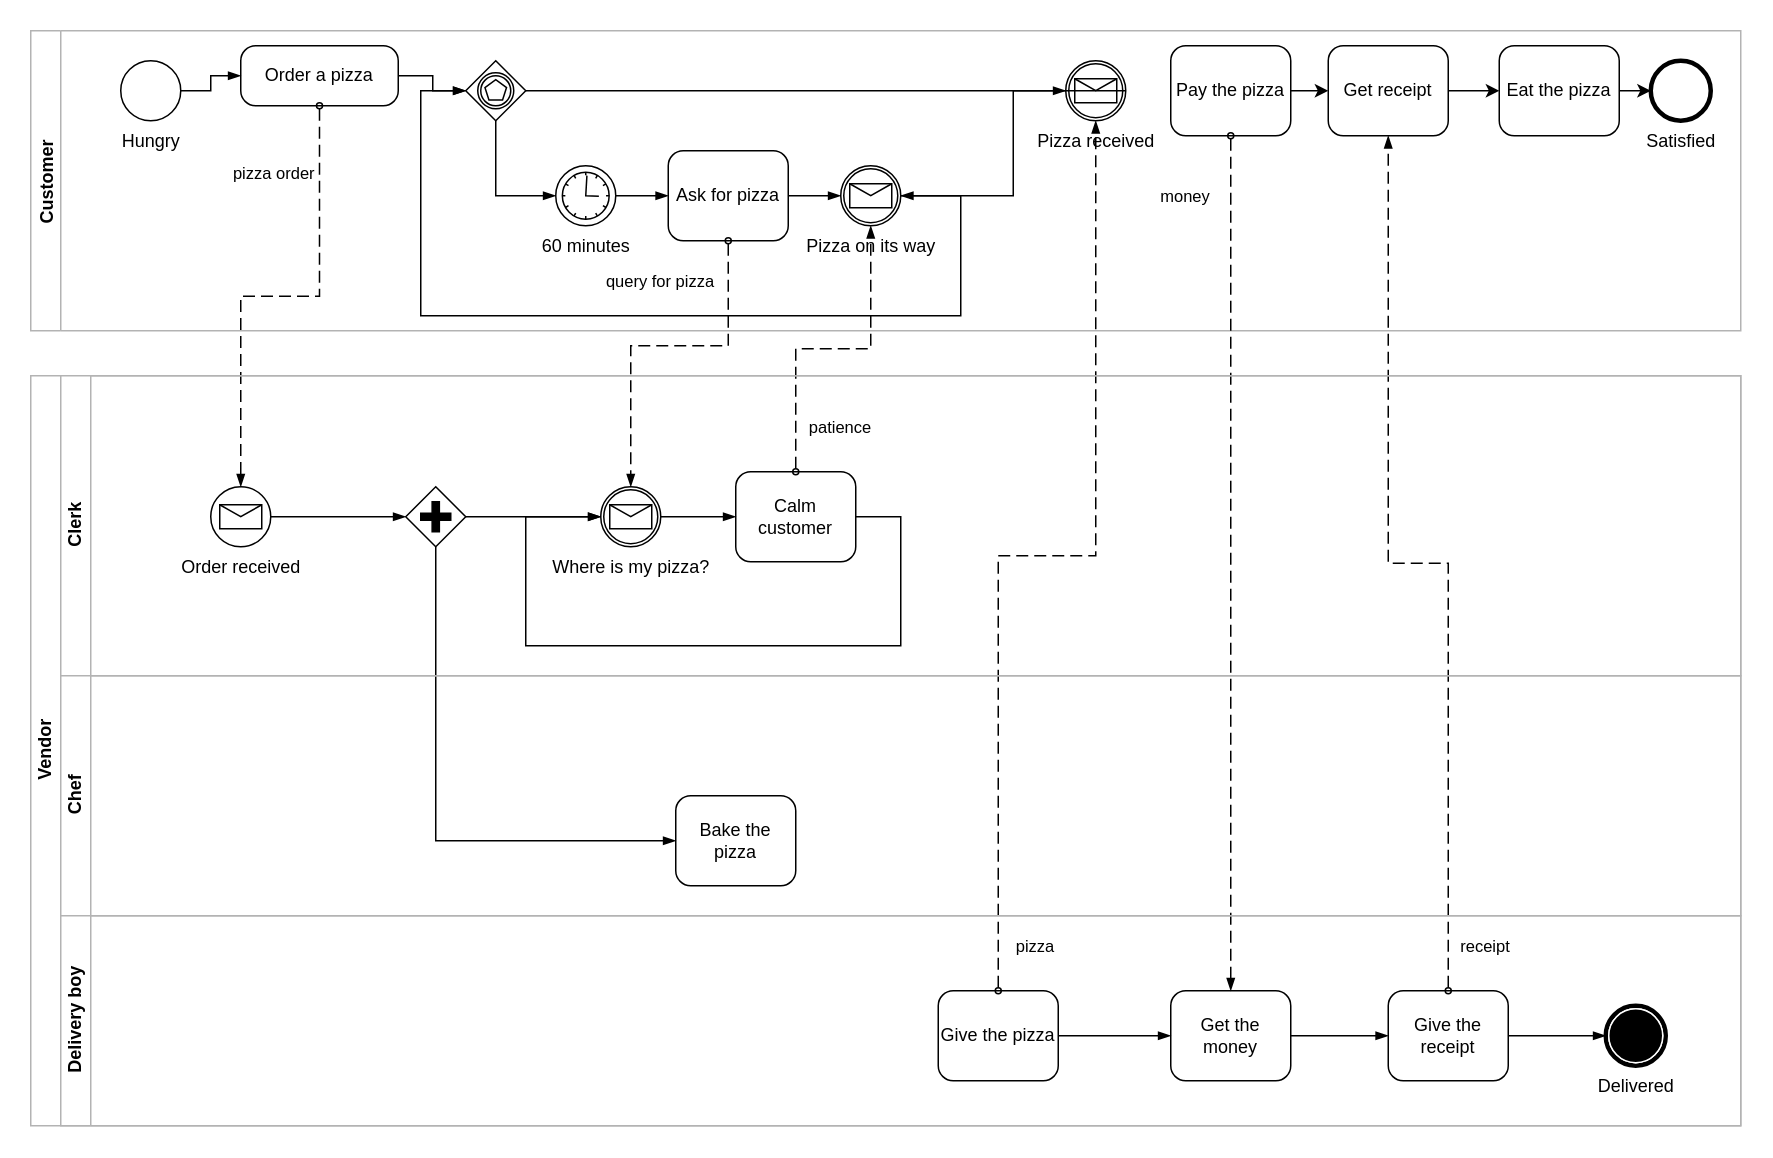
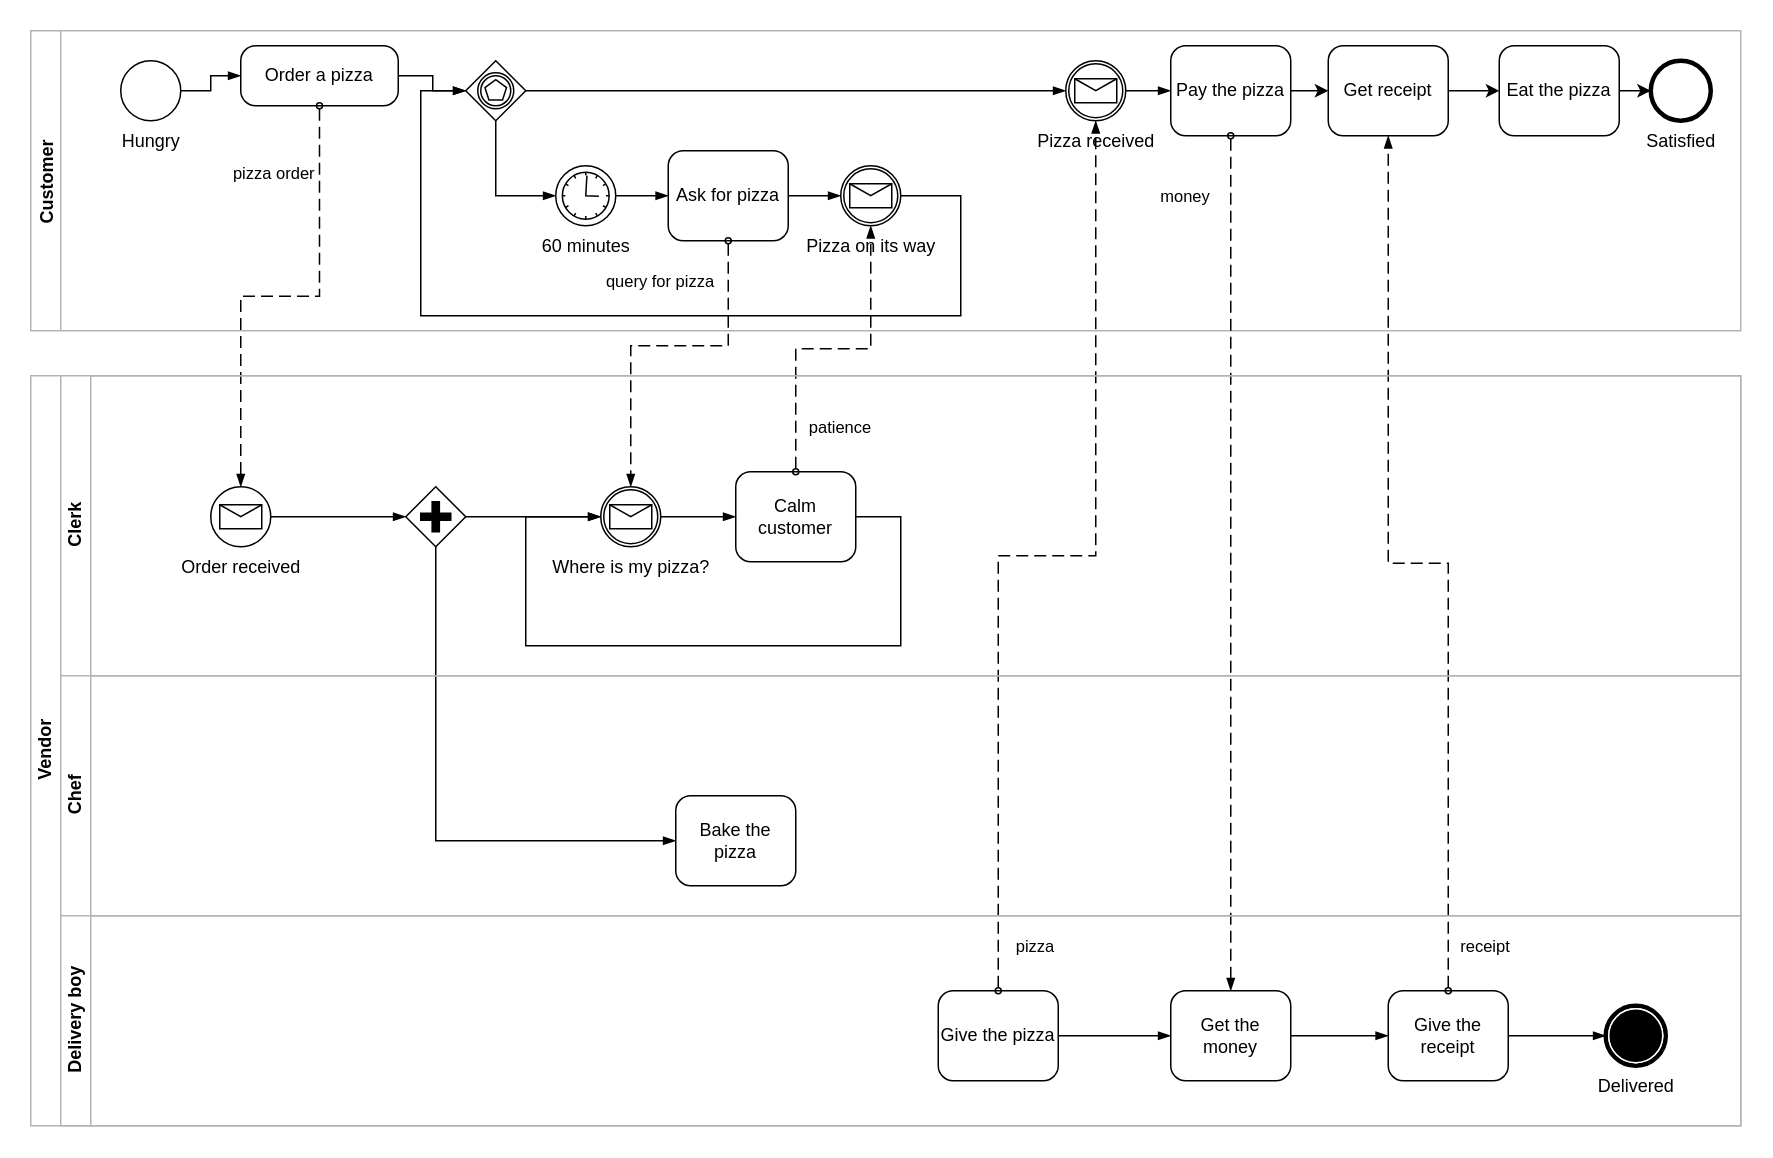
edge "Pizza received" -> "Pizza on its way": now "Pizza received" -> "Pay the pizza"
